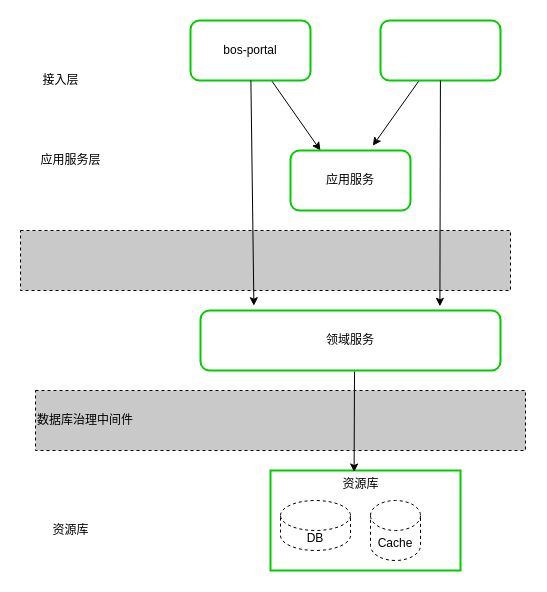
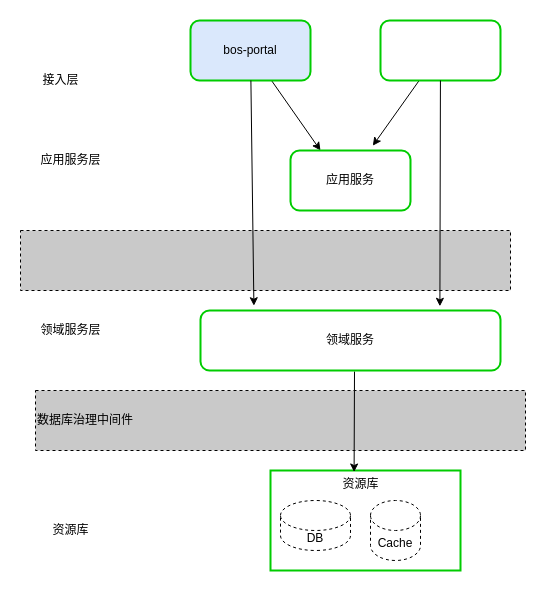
node "bos-portal": fillcolor #ffffff -> #dae8fc
node "领域服务层": added
